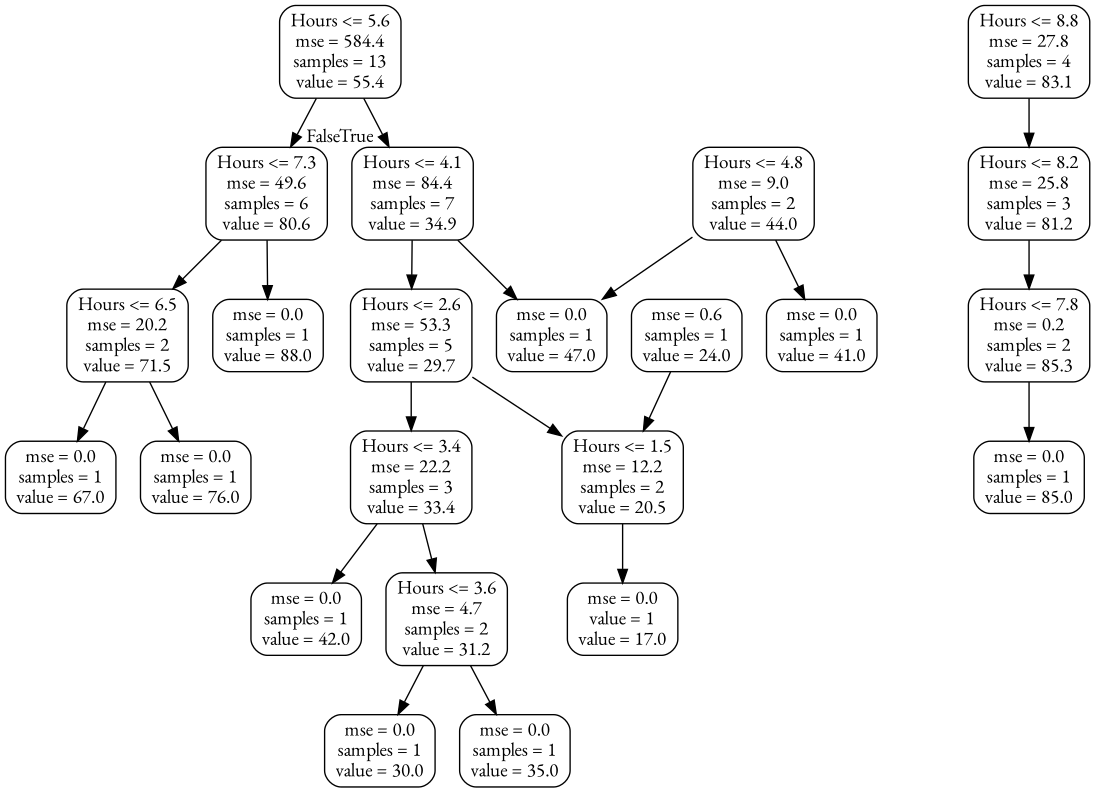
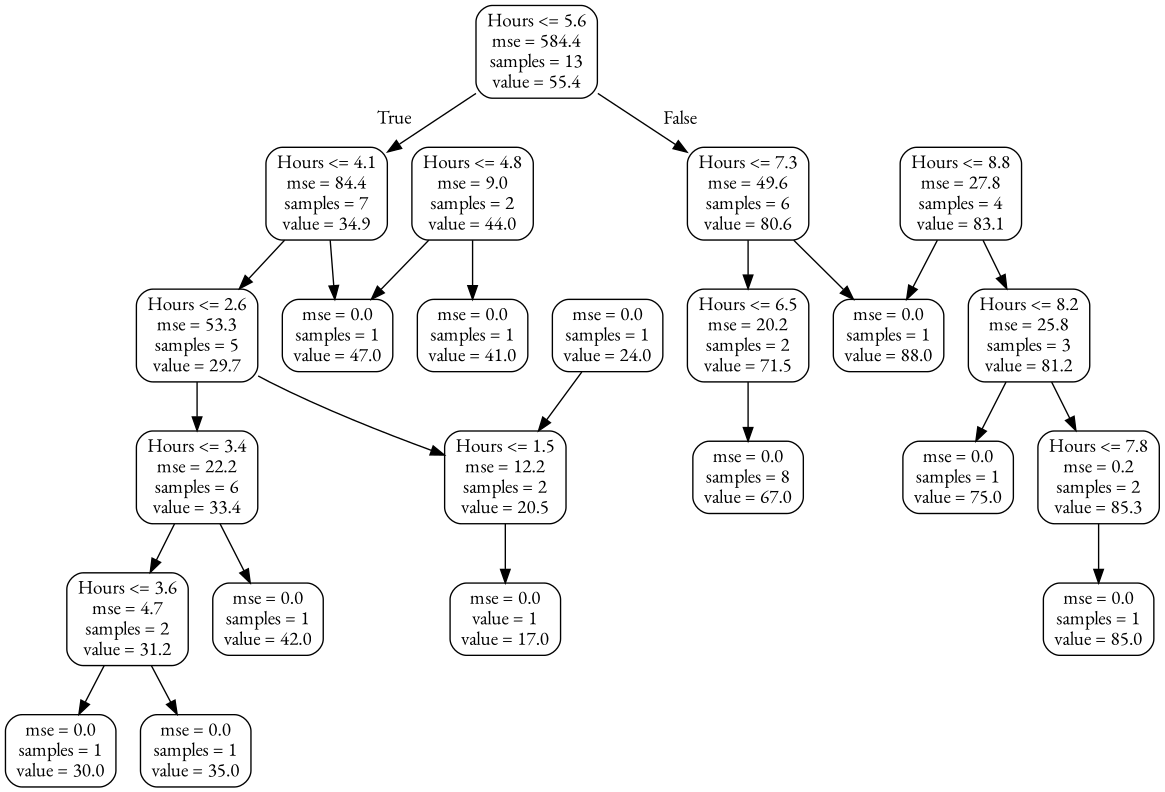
edge "Hours <= 8.8 mse = 27.8 samples = 4 value = 83.1" -> "mse = 0.0 samples = 1 value = 88.0": added
node "mse = 0.6 samples = 1 value = 24.0": label "mse = 0.6 samples = 1 value = 24.0" -> "mse = 0.0 samples = 1 value = 24.0"
node "mse = 0.0 samples = 1 value = 67.0": label "mse = 0.0 samples = 1 value = 67.0" -> "mse = 0.0 samples = 8 value = 67.0"
node "mse = 0.0 samples = 1 value = 76.0": removed
node "Hours <= 3.4 mse = 22.2 samples = 3 value = 33.4": label "Hours <= 3.4 mse = 22.2 samples = 3 value = 33.4" -> "Hours <= 3.4 mse = 22.2 samples = 6 value = 33.4"
node "mse = 0.0 samples = 1 value = 75.0": added
